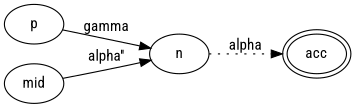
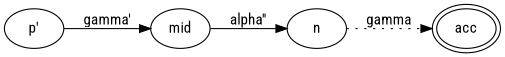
node "p": removed
node "p'": added
edge "n" -> "acc": label "alpha" -> "gamma"
